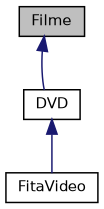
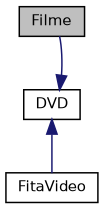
edge "DVD" -> "Filme": reversed
